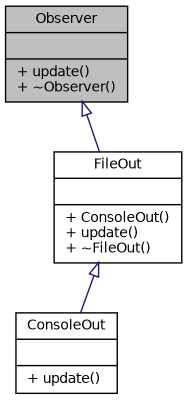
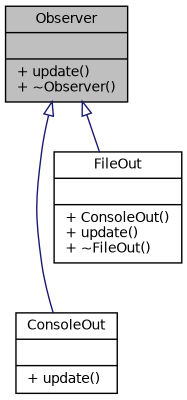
edge "ConsoleOut" -> "FileOut": now "ConsoleOut" -> "Observer"
